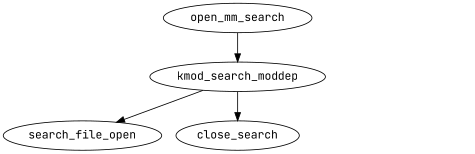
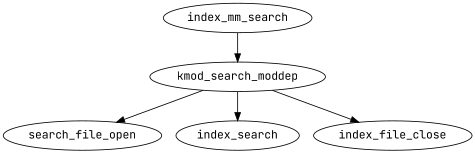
node "open_mm_search": label "open_mm_search" -> "index_mm_search"
node "close_search": label "close_search" -> "index_search"
node "index_file_close": added
